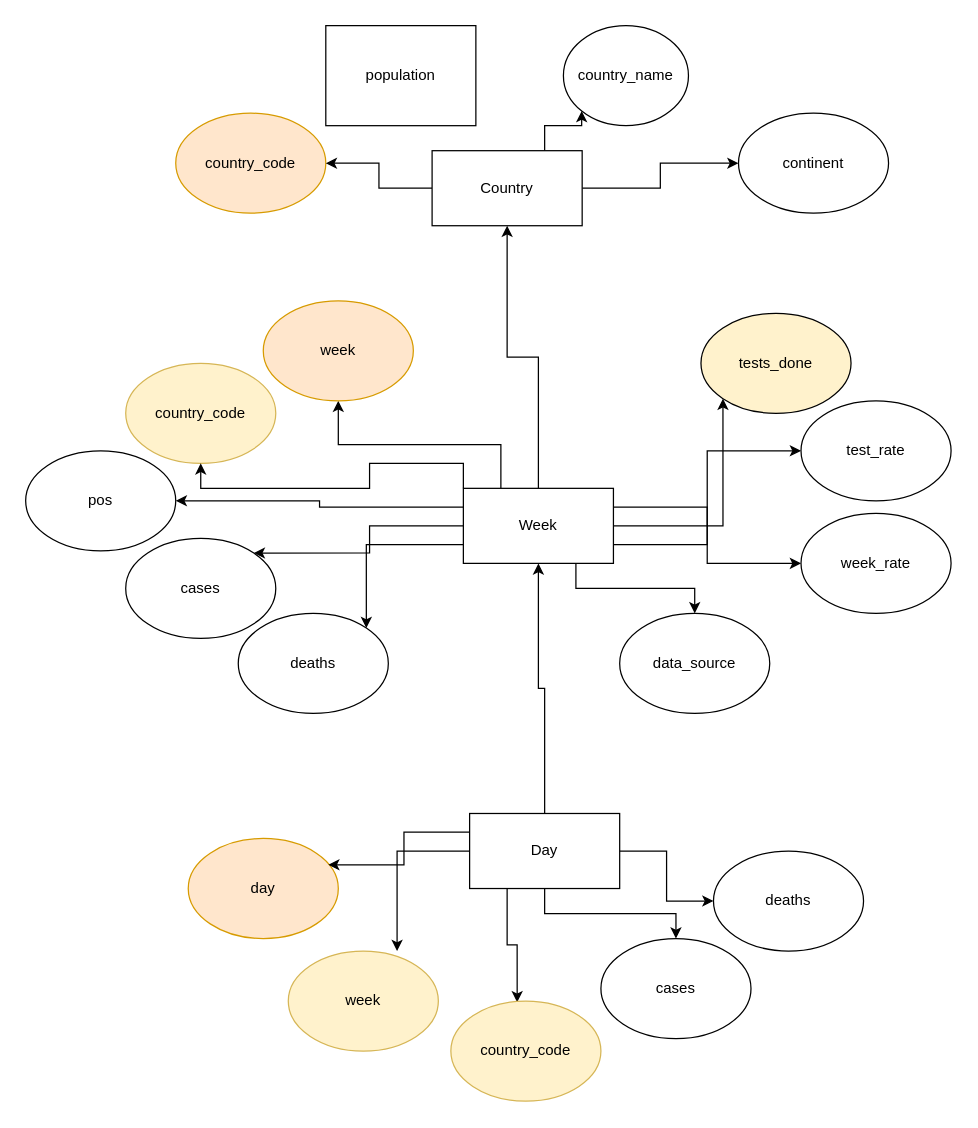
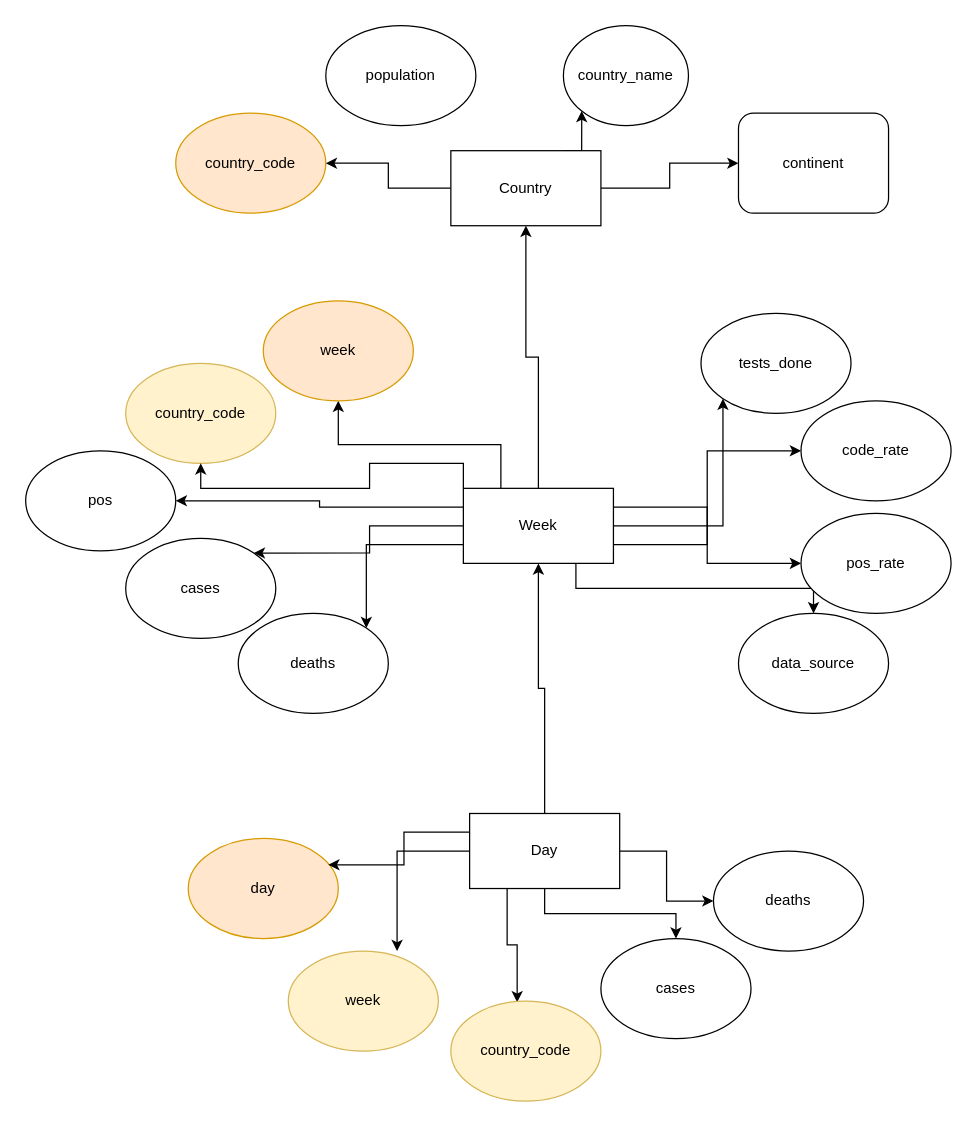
node "population": shape rectangle -> ellipse
node "continent": shape ellipse -> rounded rectangle
node "Country": moved (507, 188) -> (526, 188)
node "tests_done": fillcolor #fff2cc -> #ffffff
node "test_rate": label "test_rate" -> "code_rate"
node "week_rate": label "week_rate" -> "pos_rate"
node "data_source": moved (694, 663) -> (813, 663)
